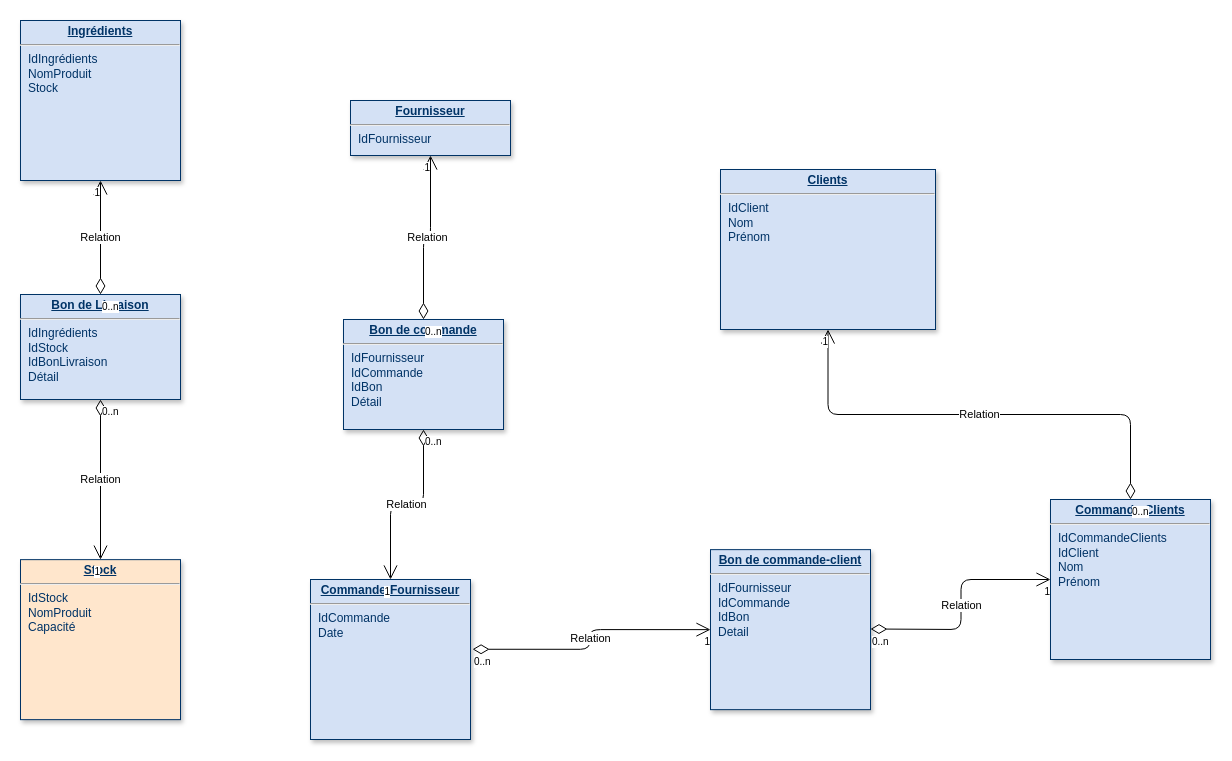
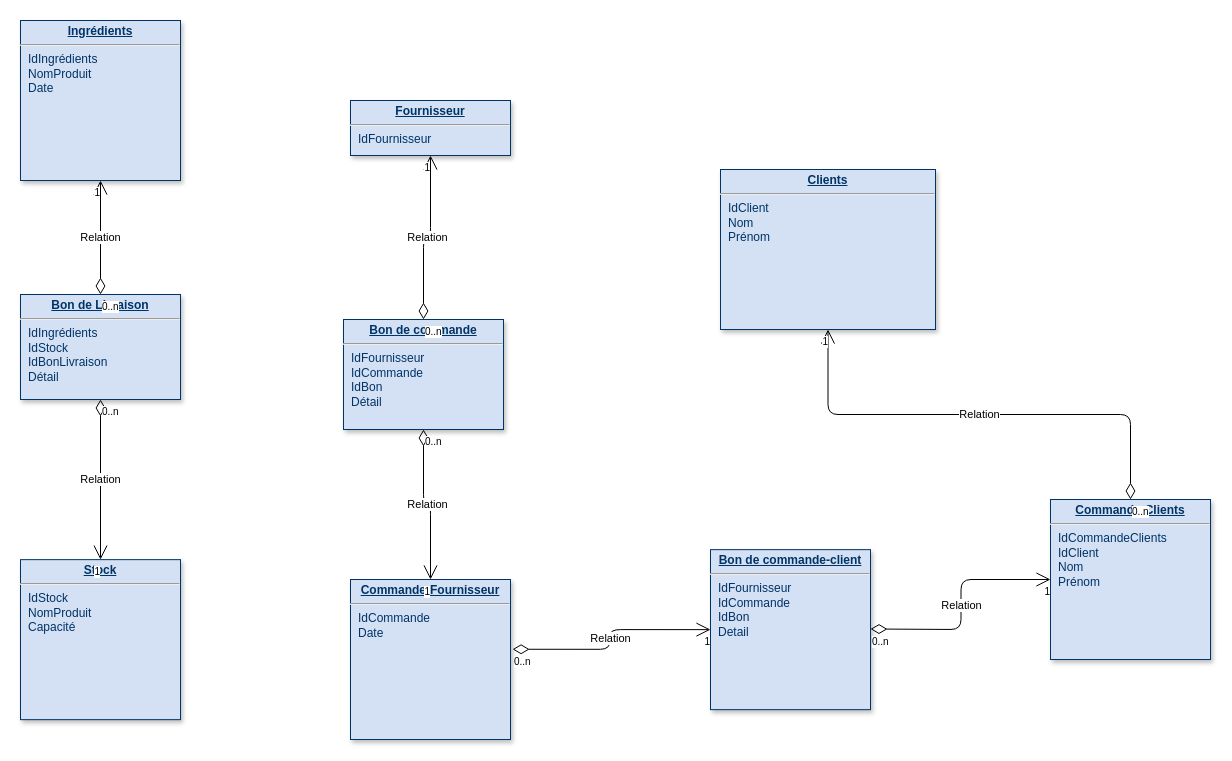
node "Ingrédients IdIngrédients NomProduit Stock": label "Ingrédients IdIngrédients NomProduit Stock" -> "Ingrédients IdIngrédients NomProduit Date"
node "Stock IdStock NomProduit Capacité": fillcolor #ffe6cc -> #d4e1f5
node "Commande-Fournisseur IdCommande Date": moved (391, 660) -> (431, 660)
